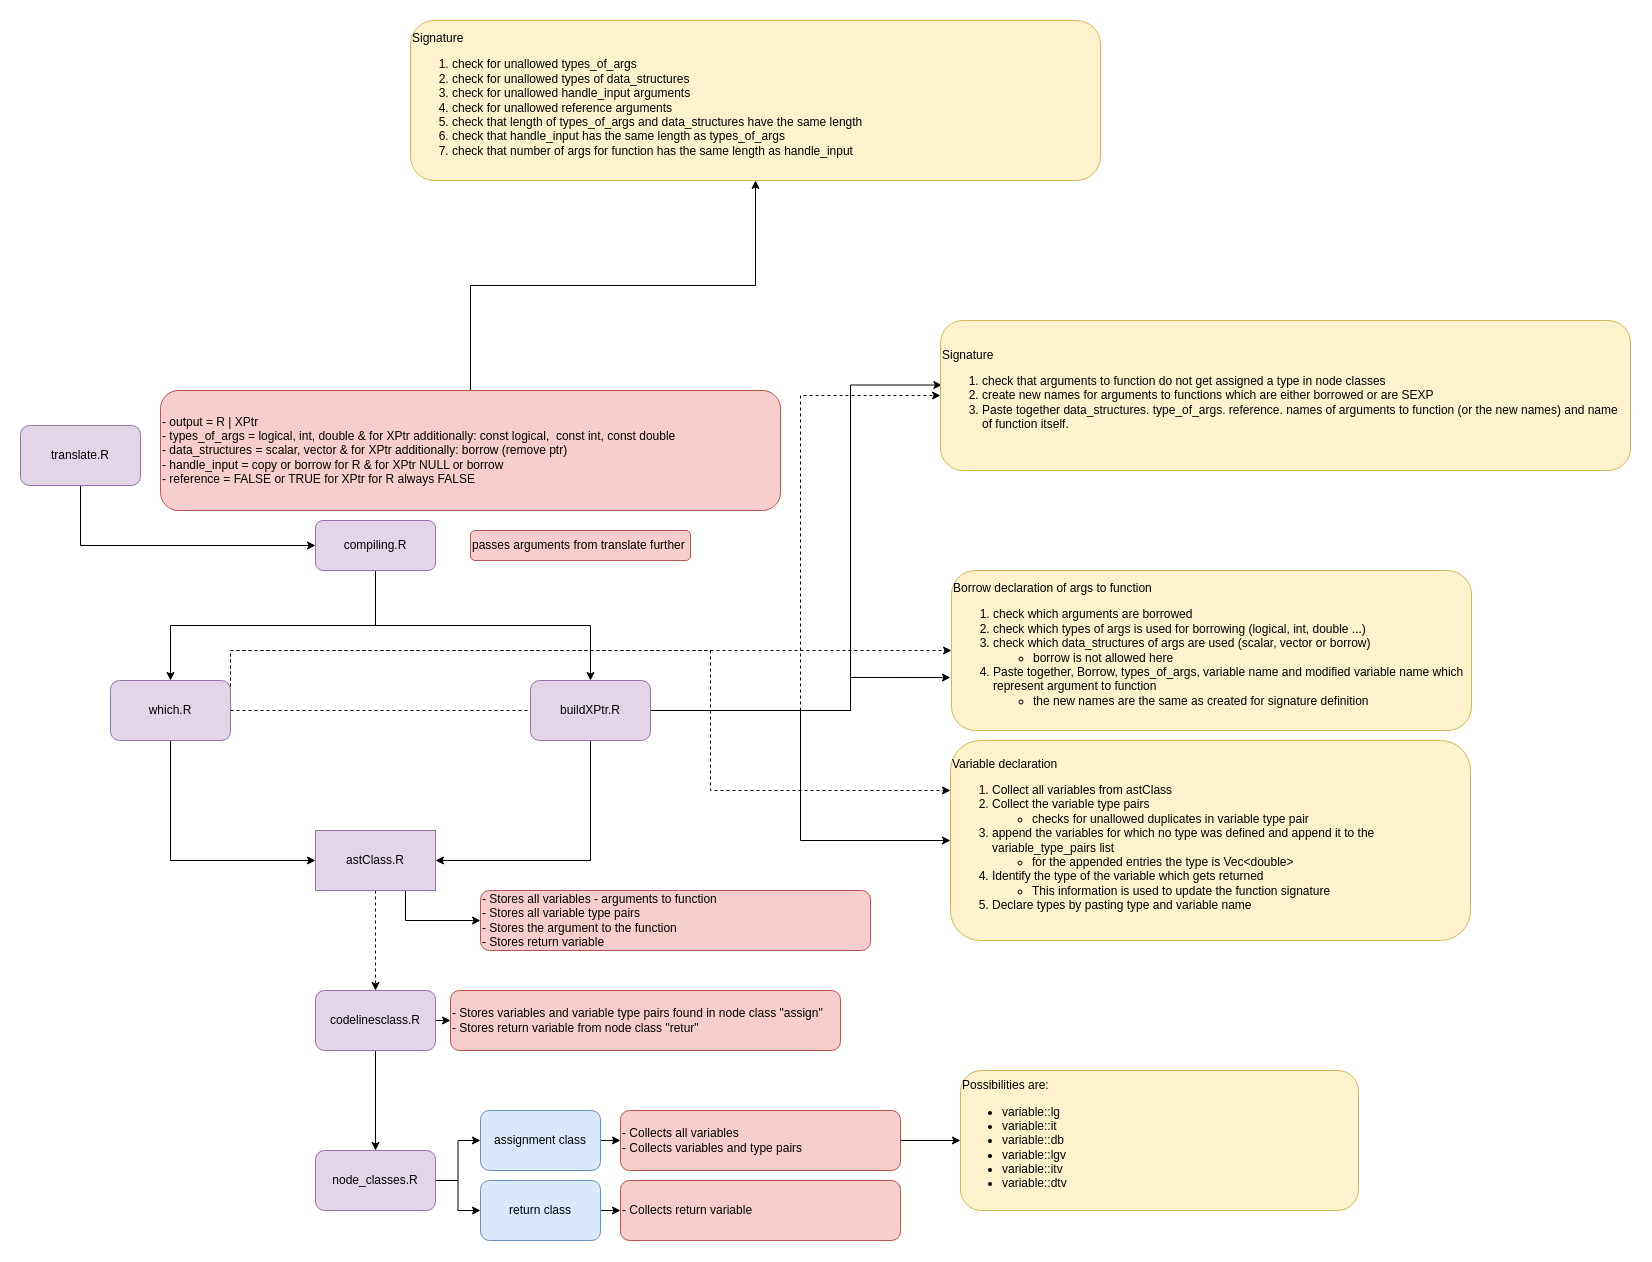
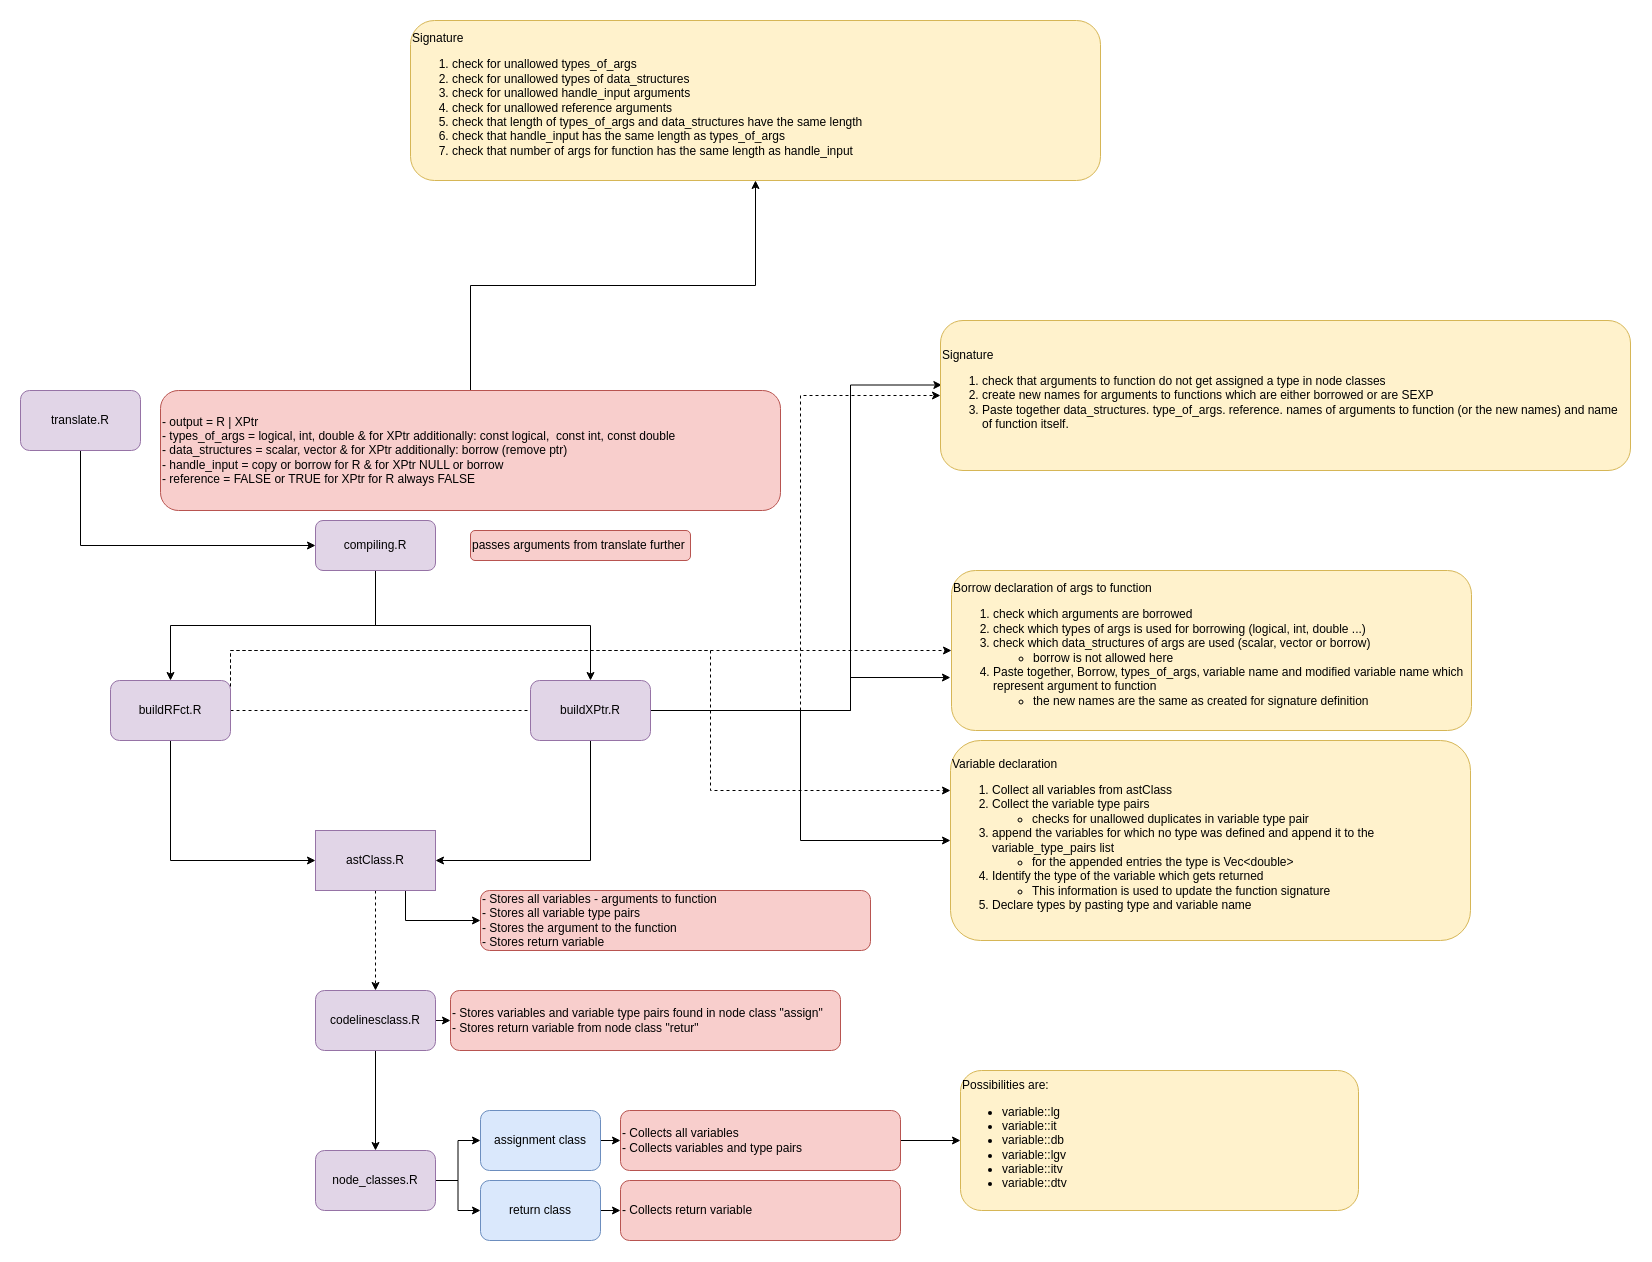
node "translate.R": moved (81, 456) -> (81, 421)
node "which.R": label "which.R" -> "buildRFct.R"
